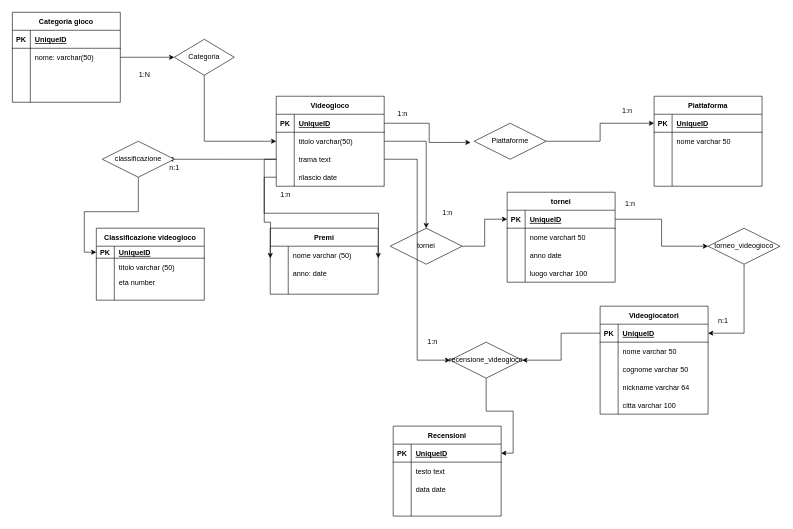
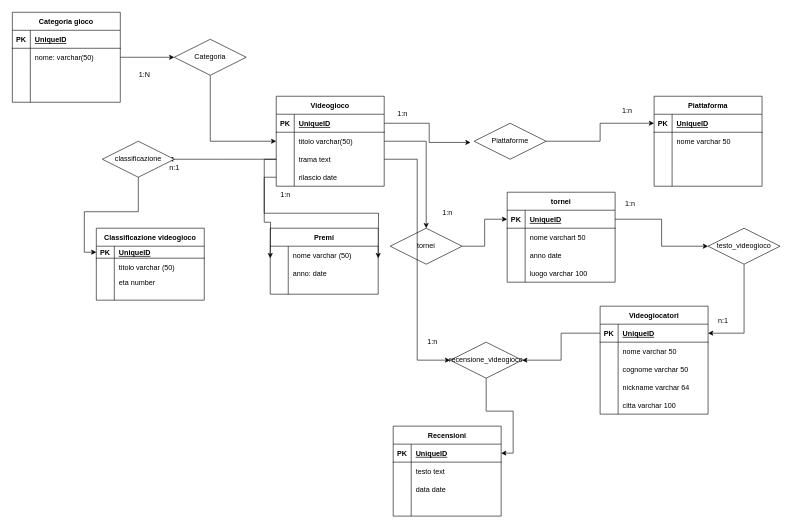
node "Categoria": size 60x36 -> 72x36
node "torneo_videogioco": label "torneo_videogioco" -> "testo_videogioco"
